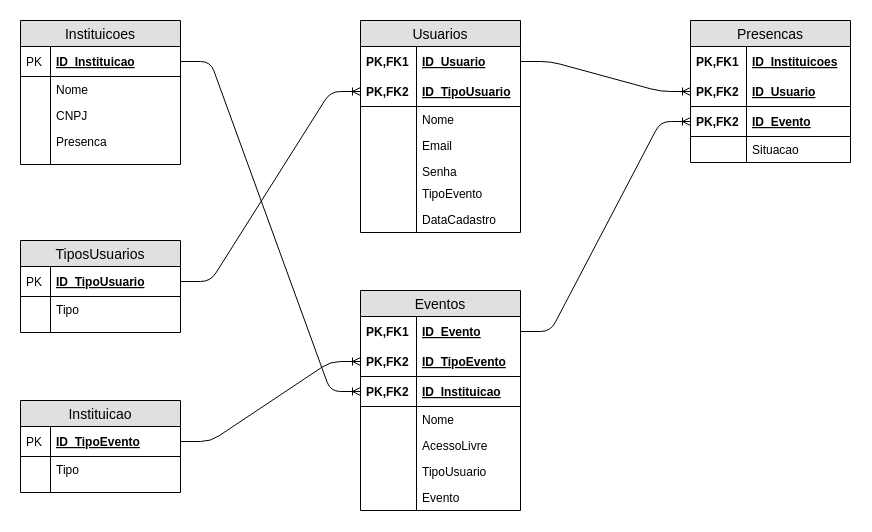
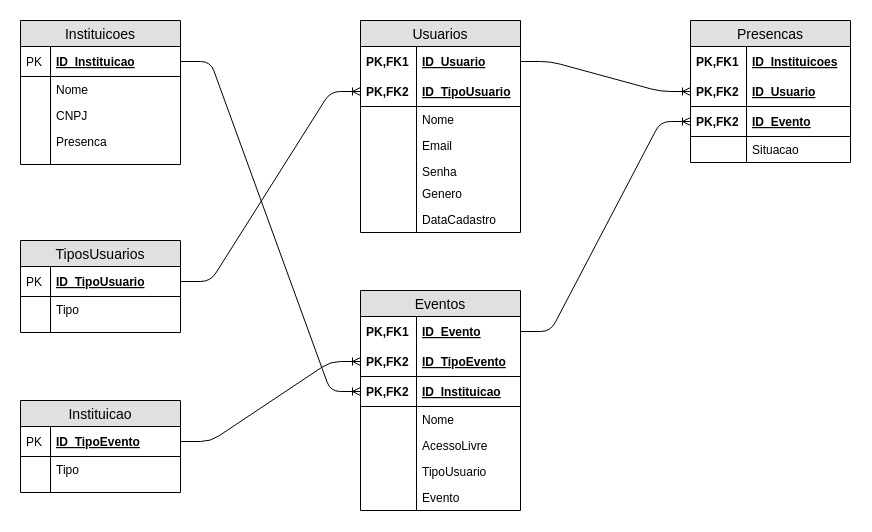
node "TipoEvento": label "TipoEvento" -> "Genero"
